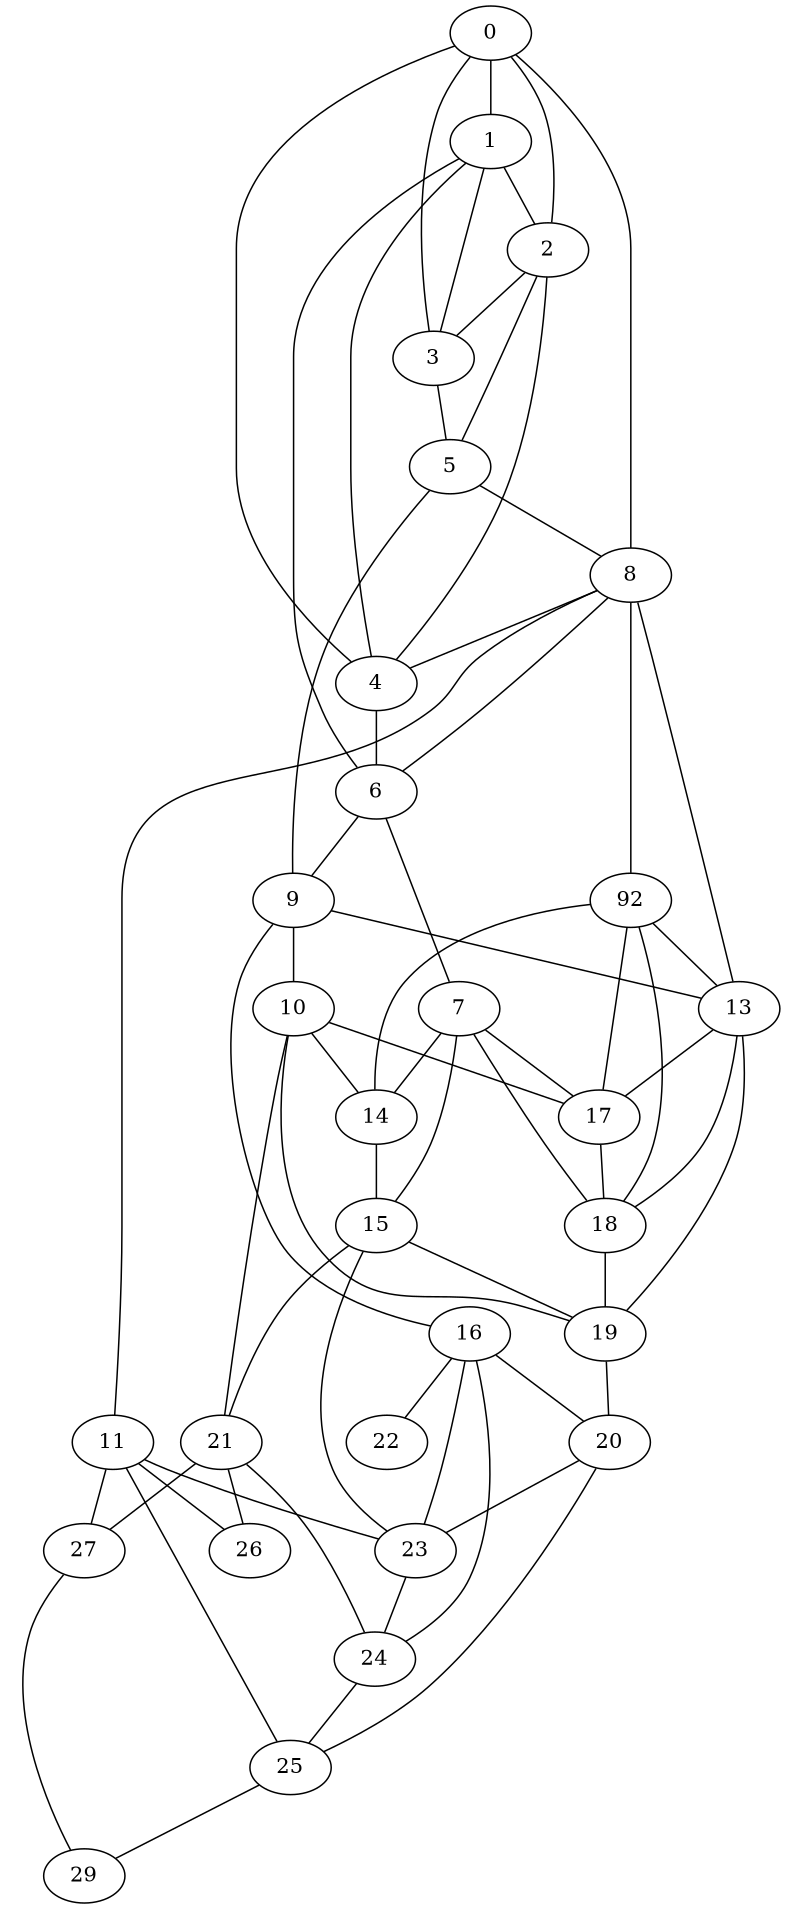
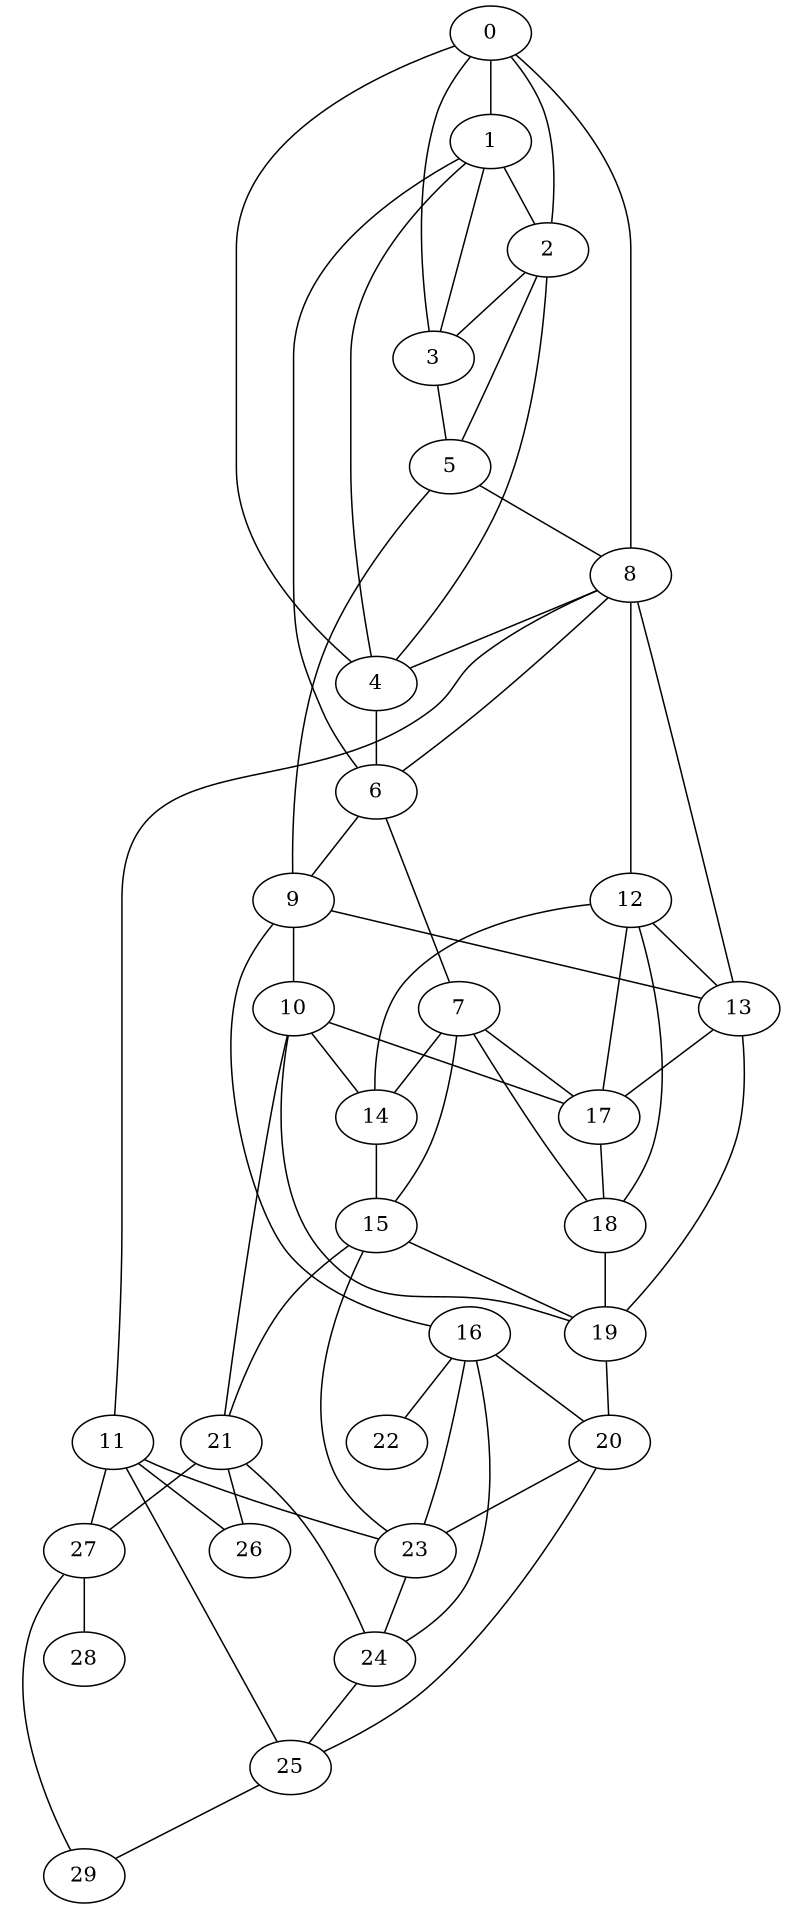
node "92": label "92" -> "12"
edge "13" -- "18": removed
node "28": added
